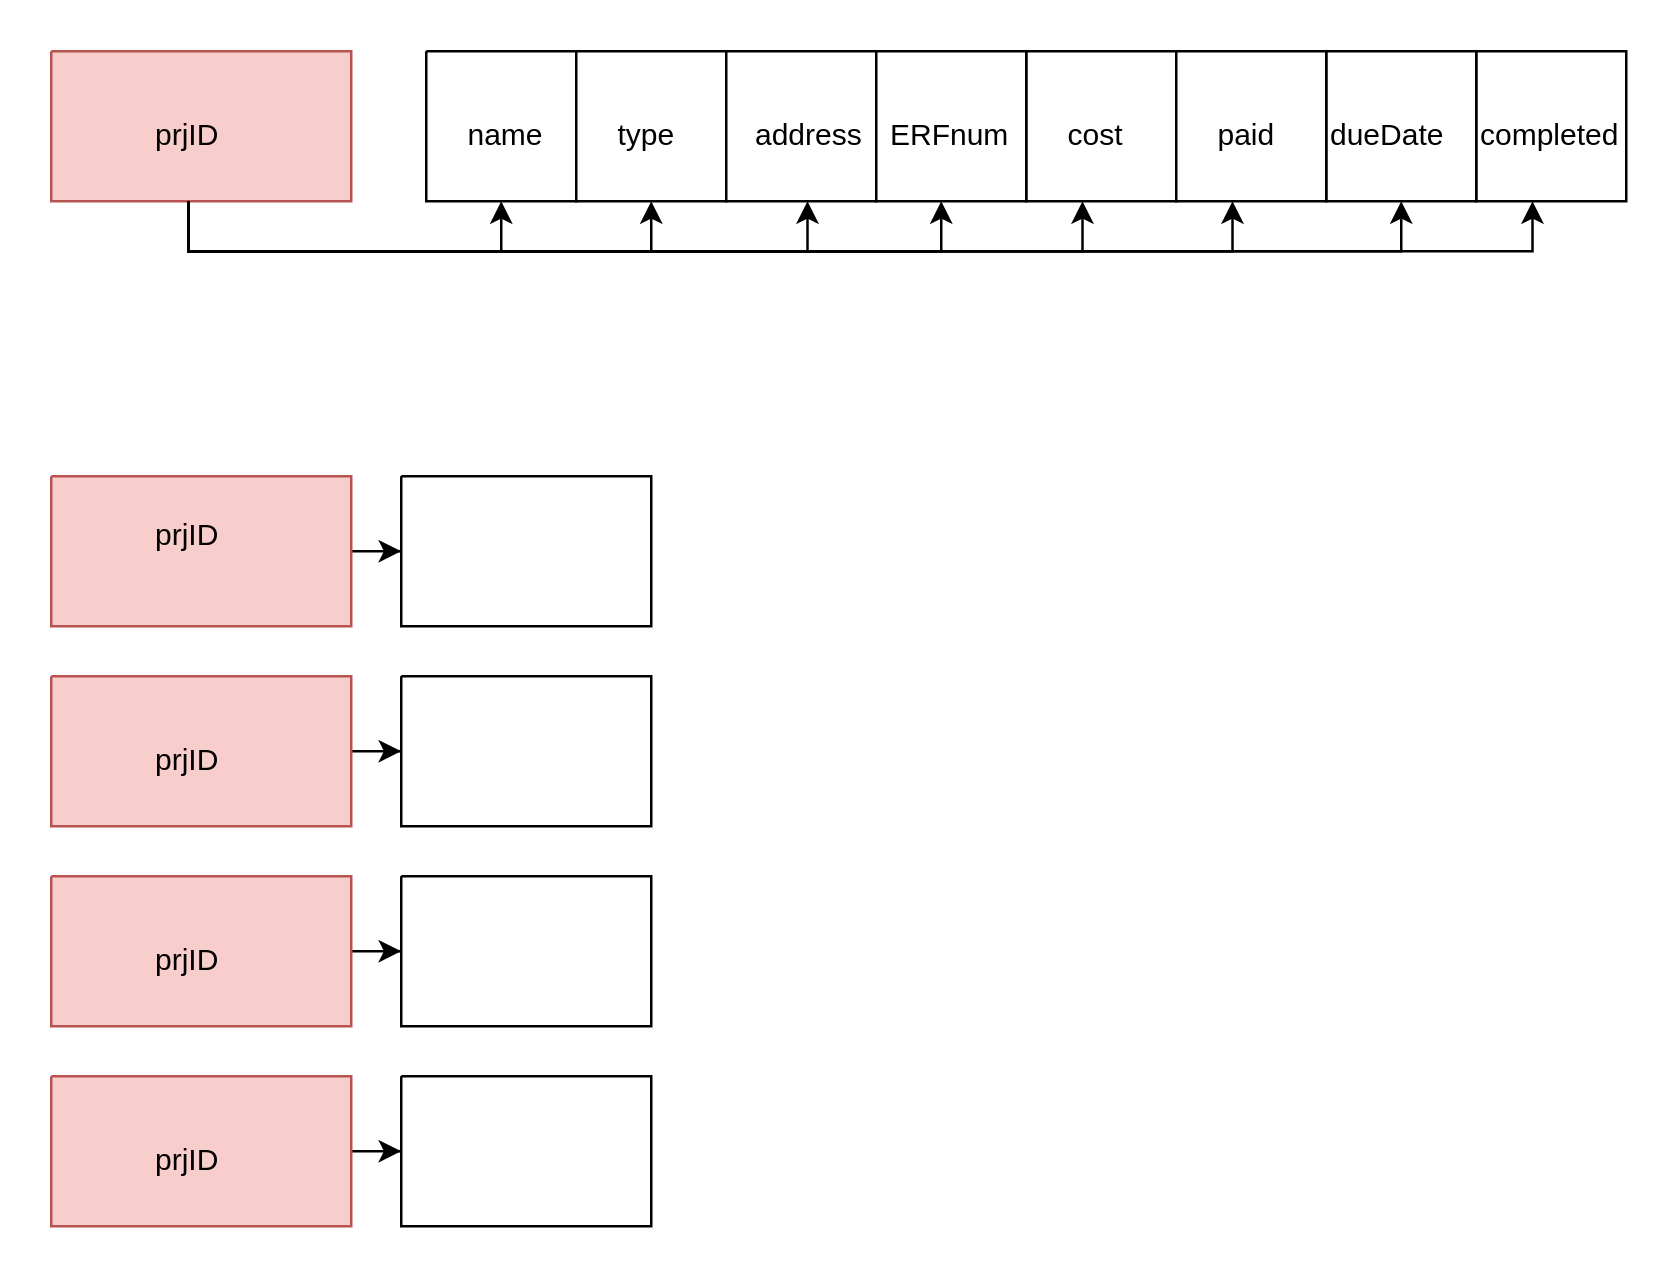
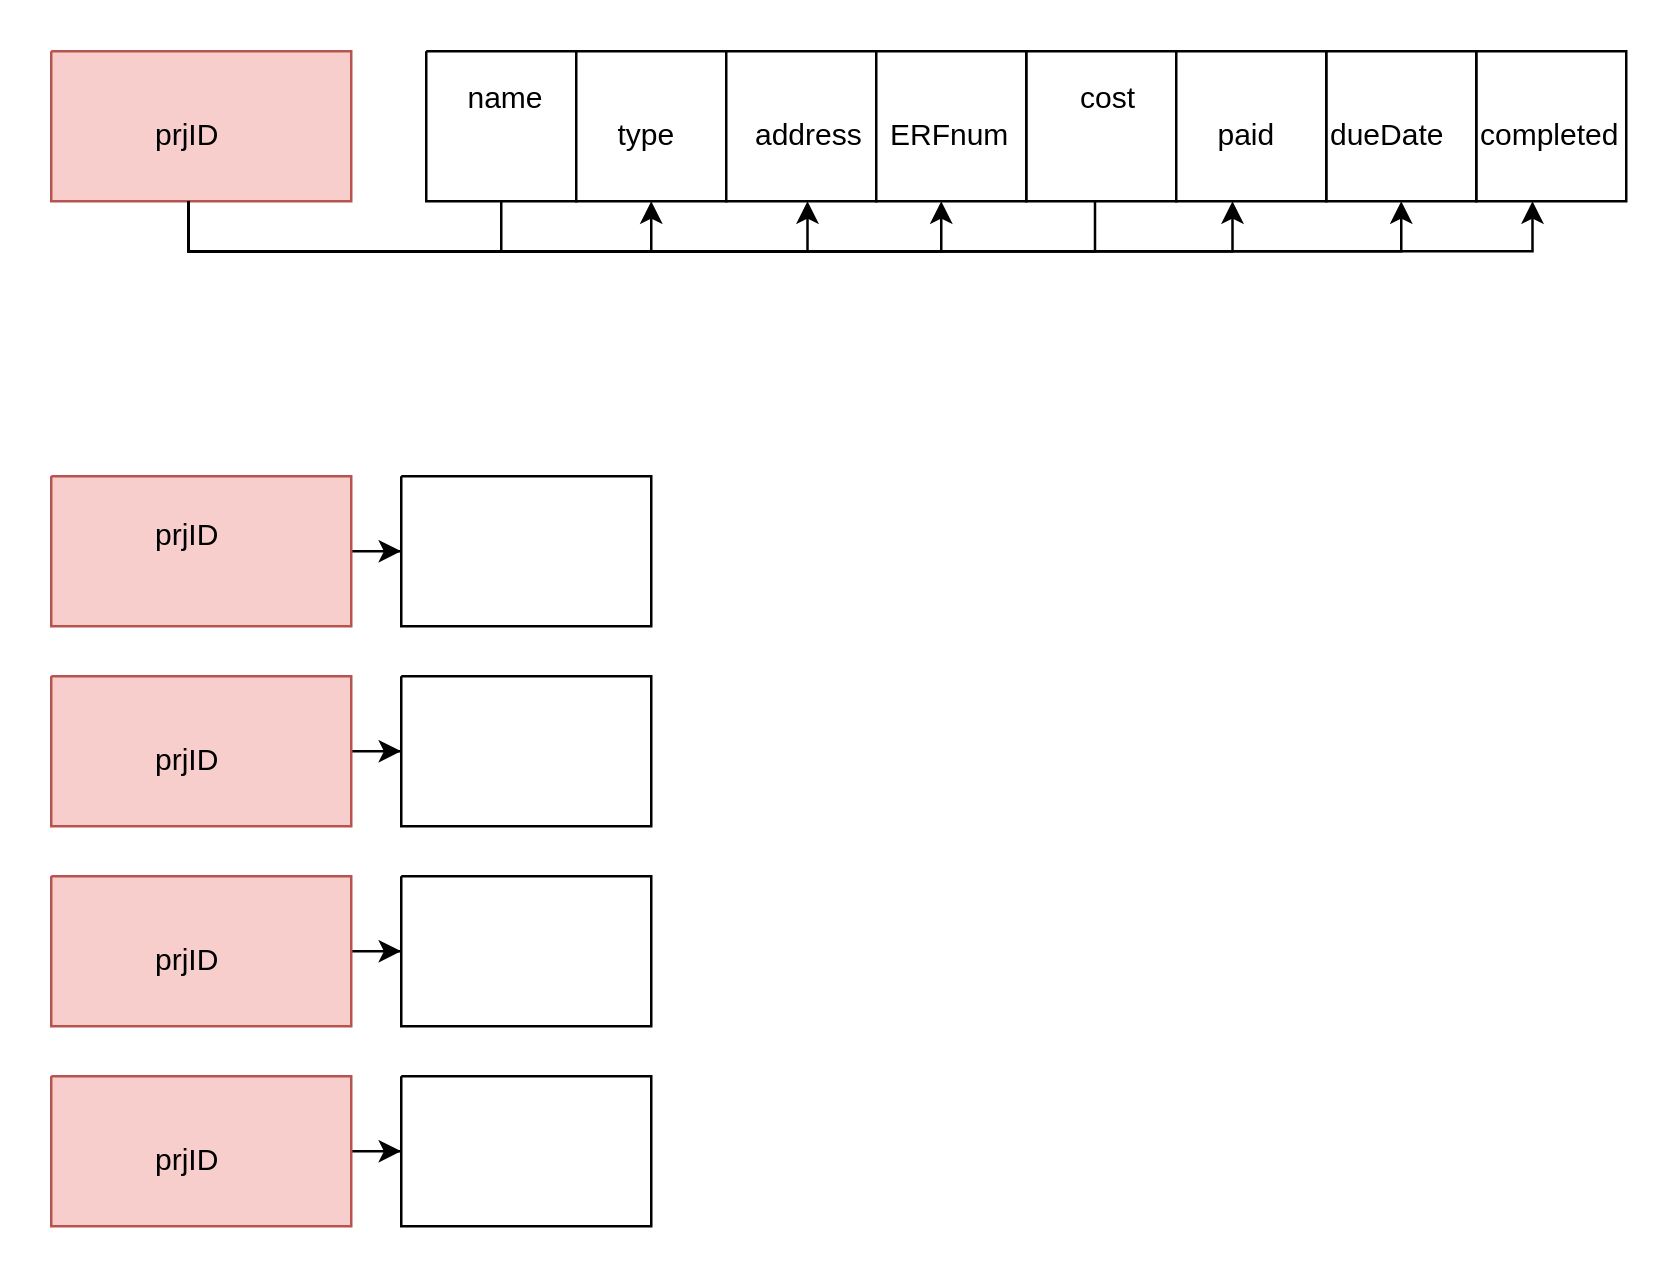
node "name": moved (501, 151) -> (501, 114)
node "cost": moved (1101, 151) -> (1114, 114)
